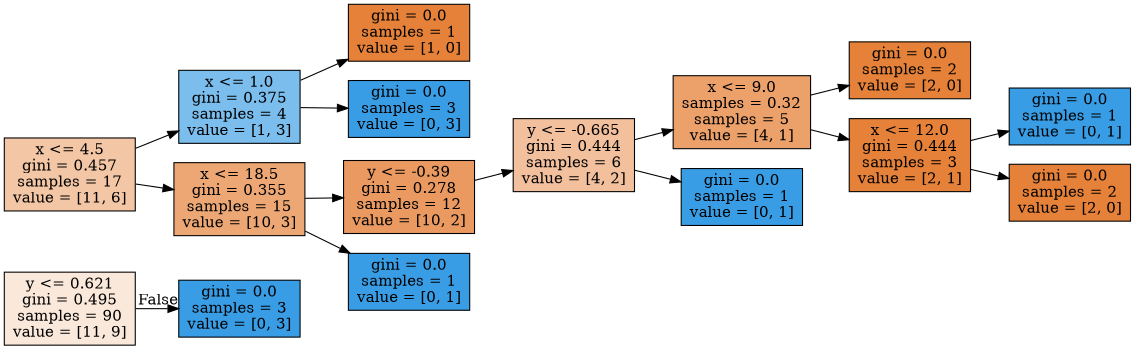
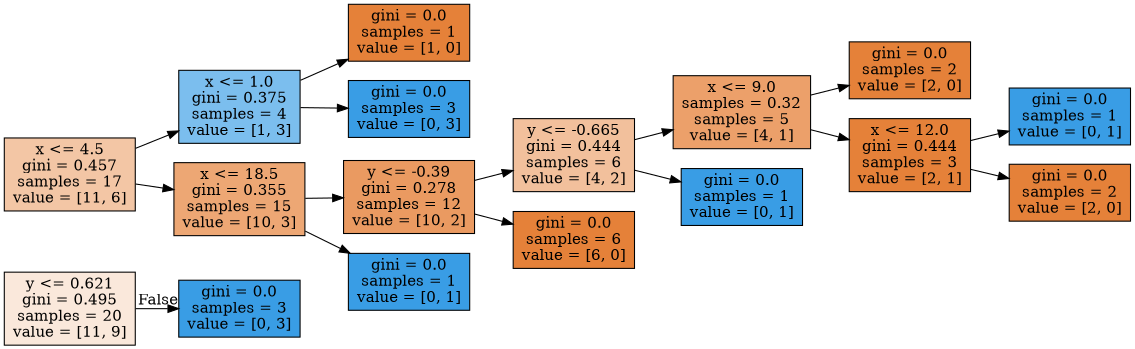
node "gini = 0.0 samples = 6 value = [6, 0]": added
node "y <= 0.621 gini = 0.495 samples = 90 value = [11, 9]": label "y <= 0.621 gini = 0.495 samples = 90 value = [11, 9]" -> "y <= 0.621 gini = 0.495 samples = 20 value = [11, 9]"
